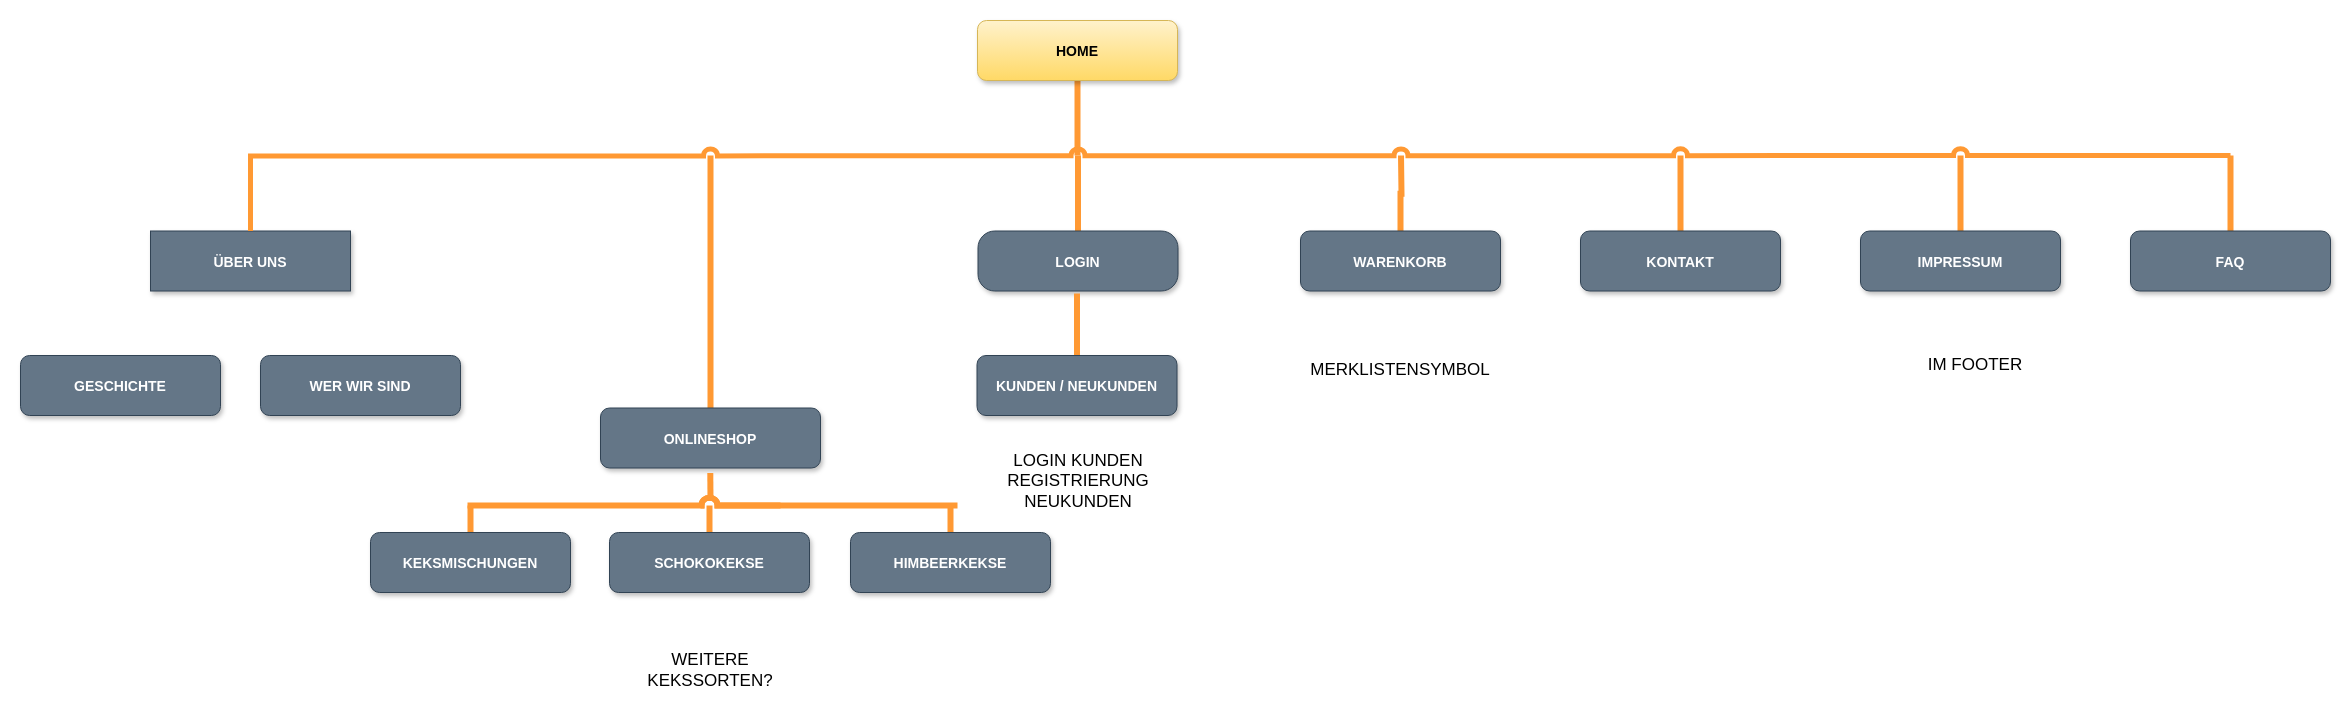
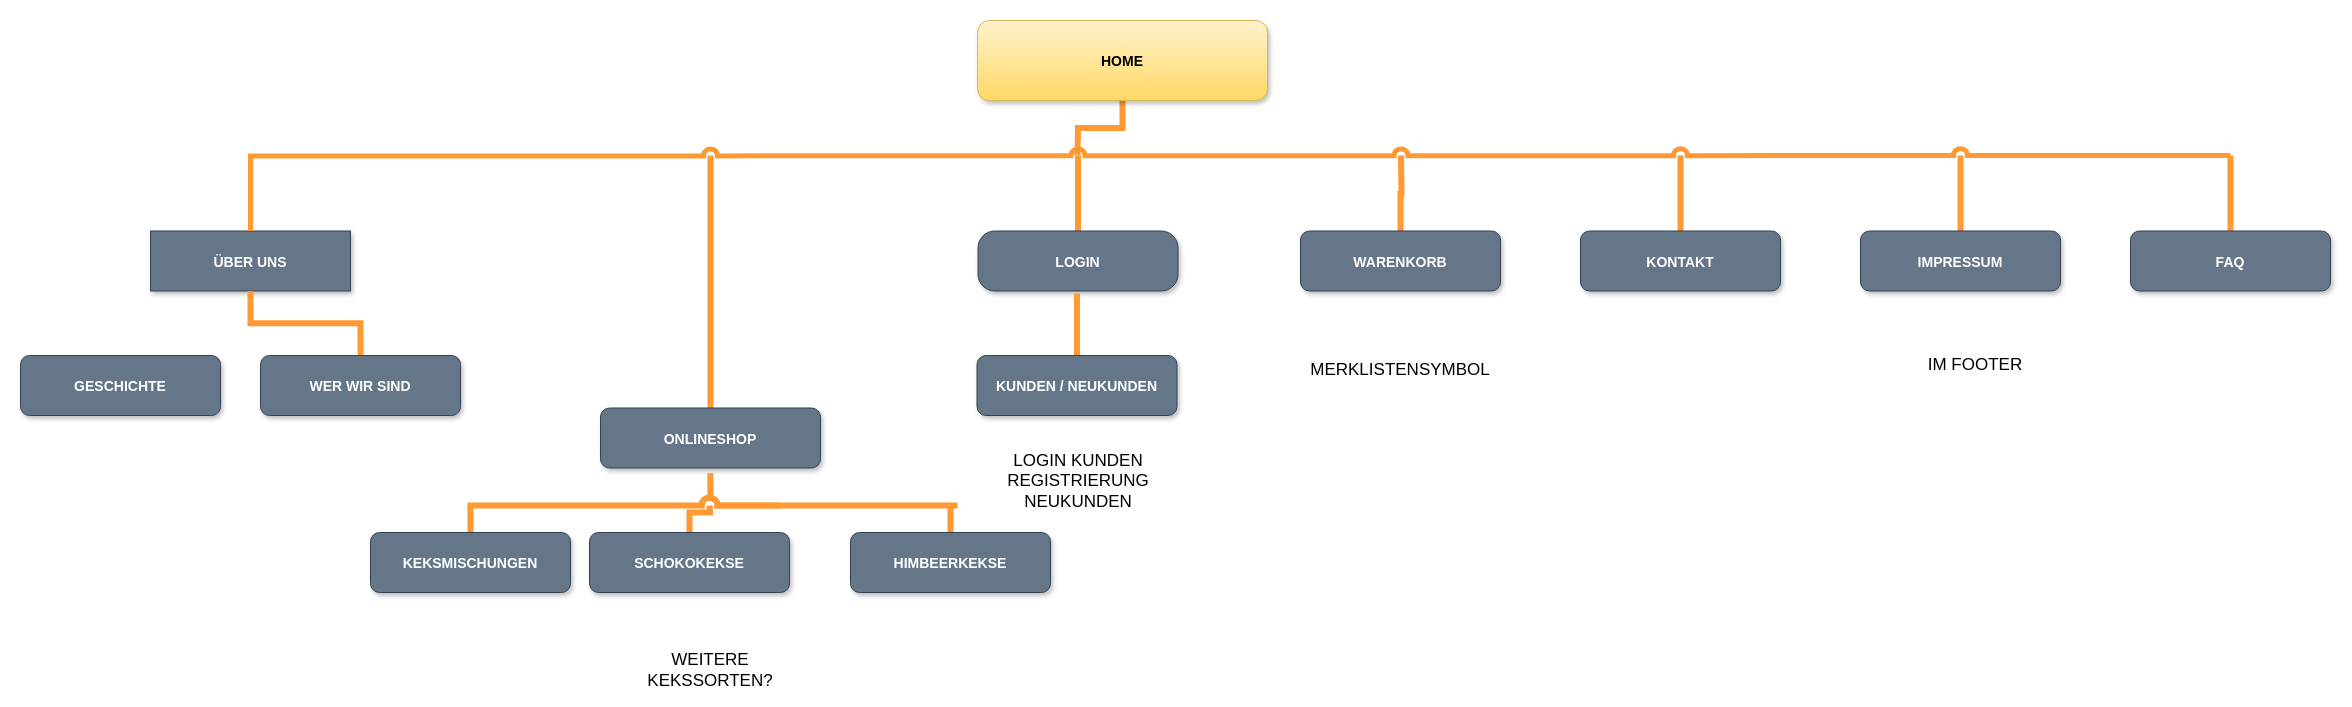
node "HOME": size 200x60 -> 290x80
edge "ÜBER UNS" -- "WER WIR SIND": added
node "SCHOKOKEKSE": moved (710, 563) -> (690, 563)
